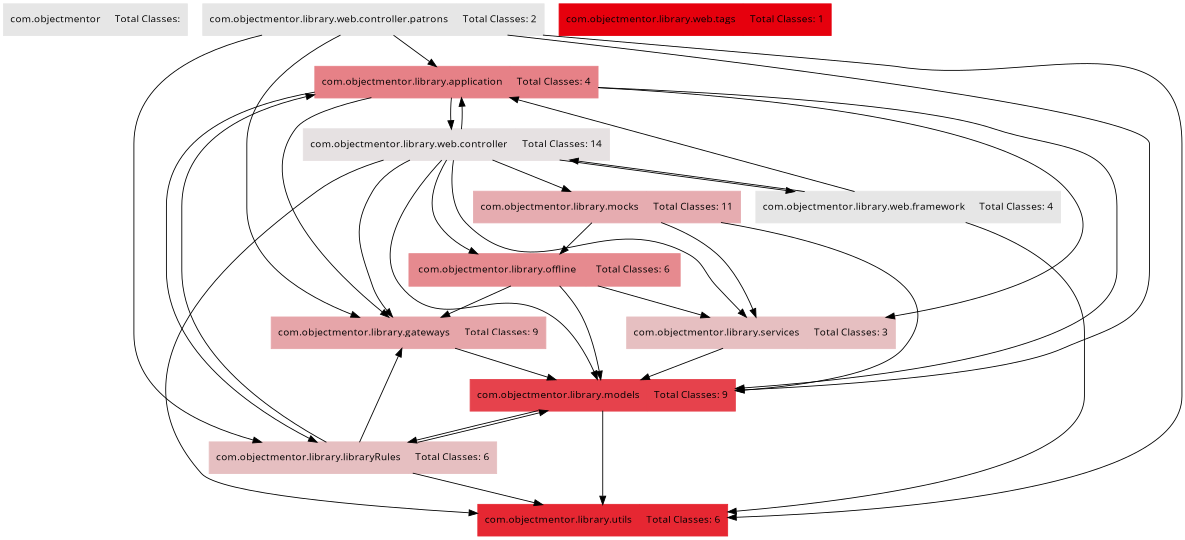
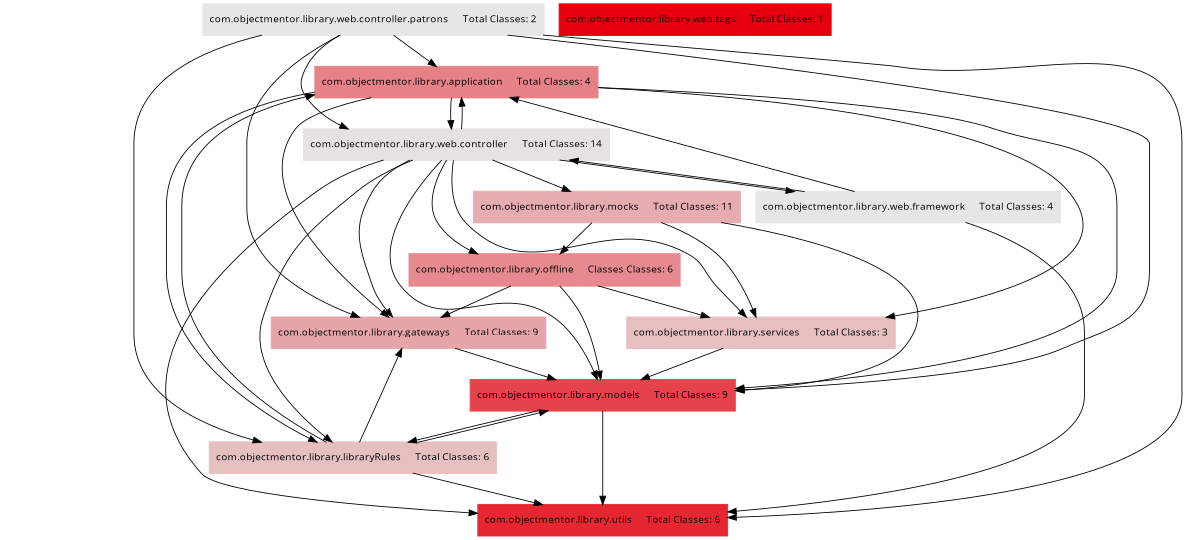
node "com.objectmentor": removed
edge "com.objectmentor.library.web.controller.patrons" -> "com.objectmentor.library.web.controller": added
node "com.objectmentor.library.offline": text "Total Classes: 6" -> "Classes Classes: 6"
edge "com.objectmentor.library.web.controller" -> "com.objectmentor.library.libraryRules": added
